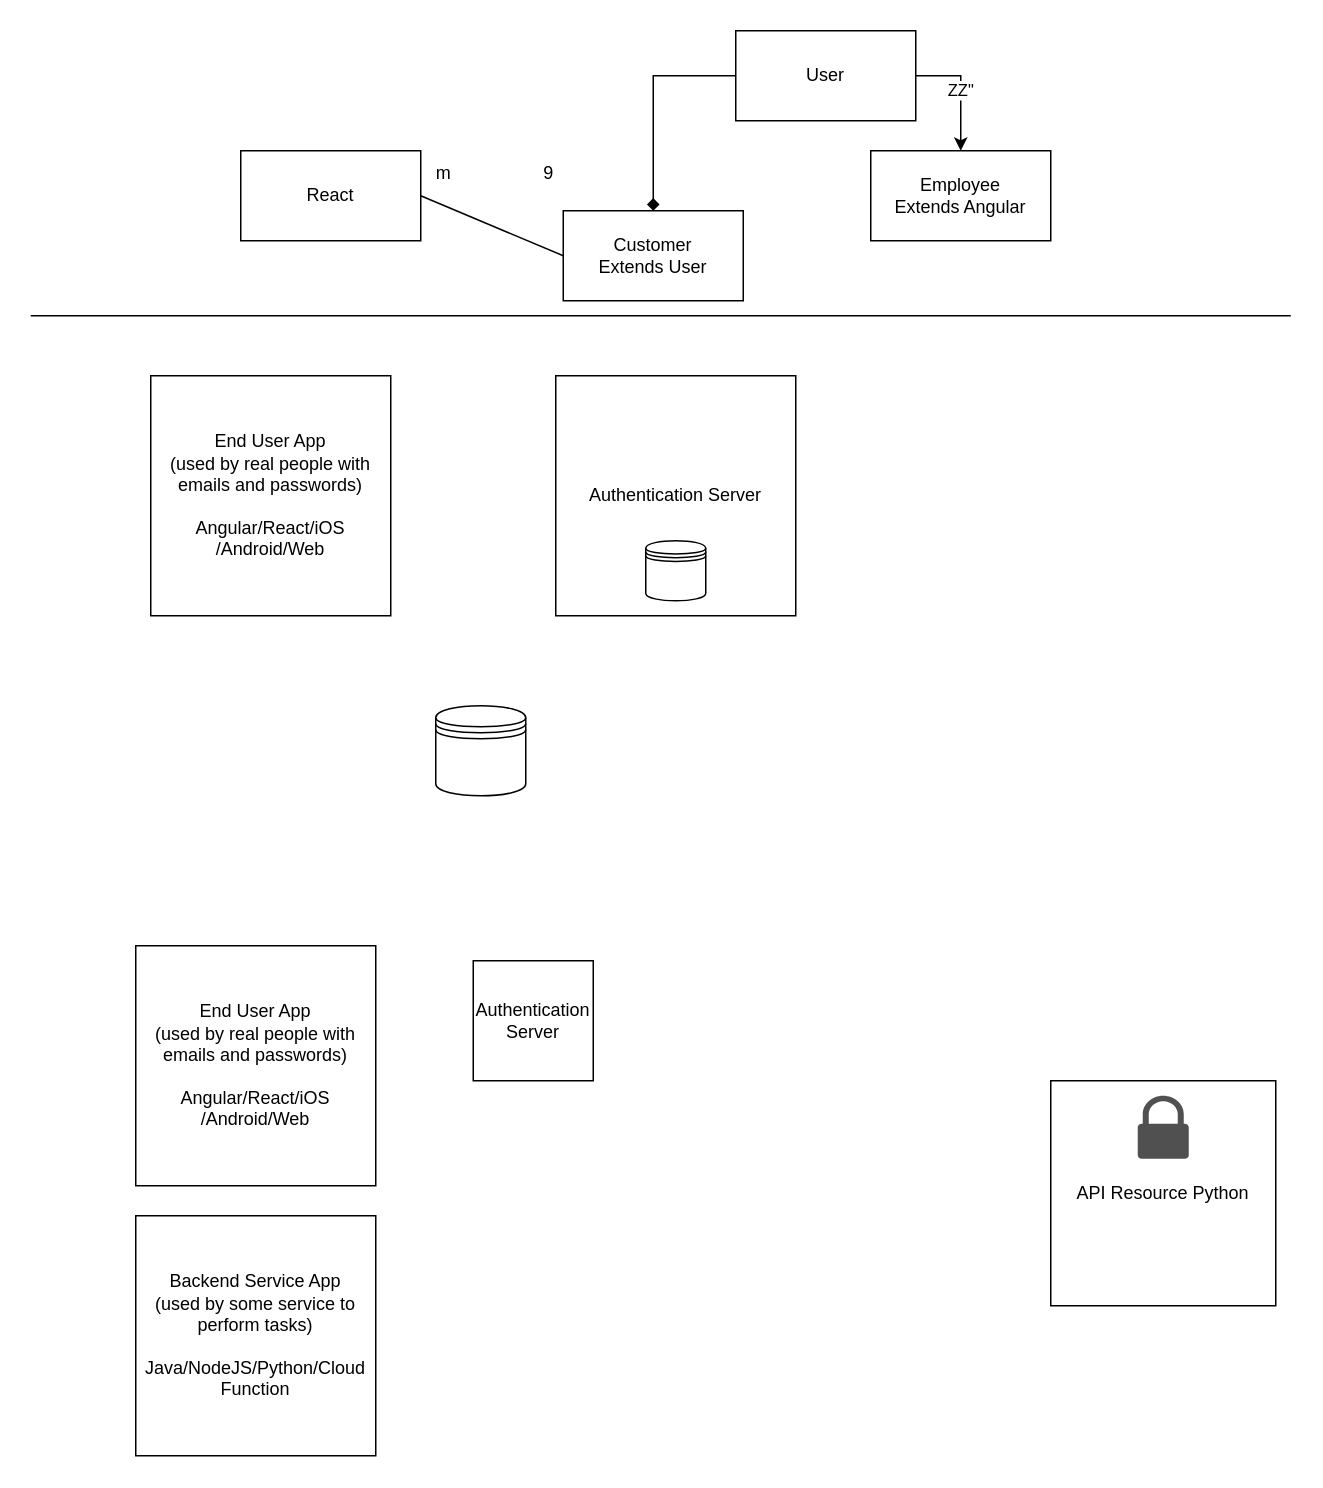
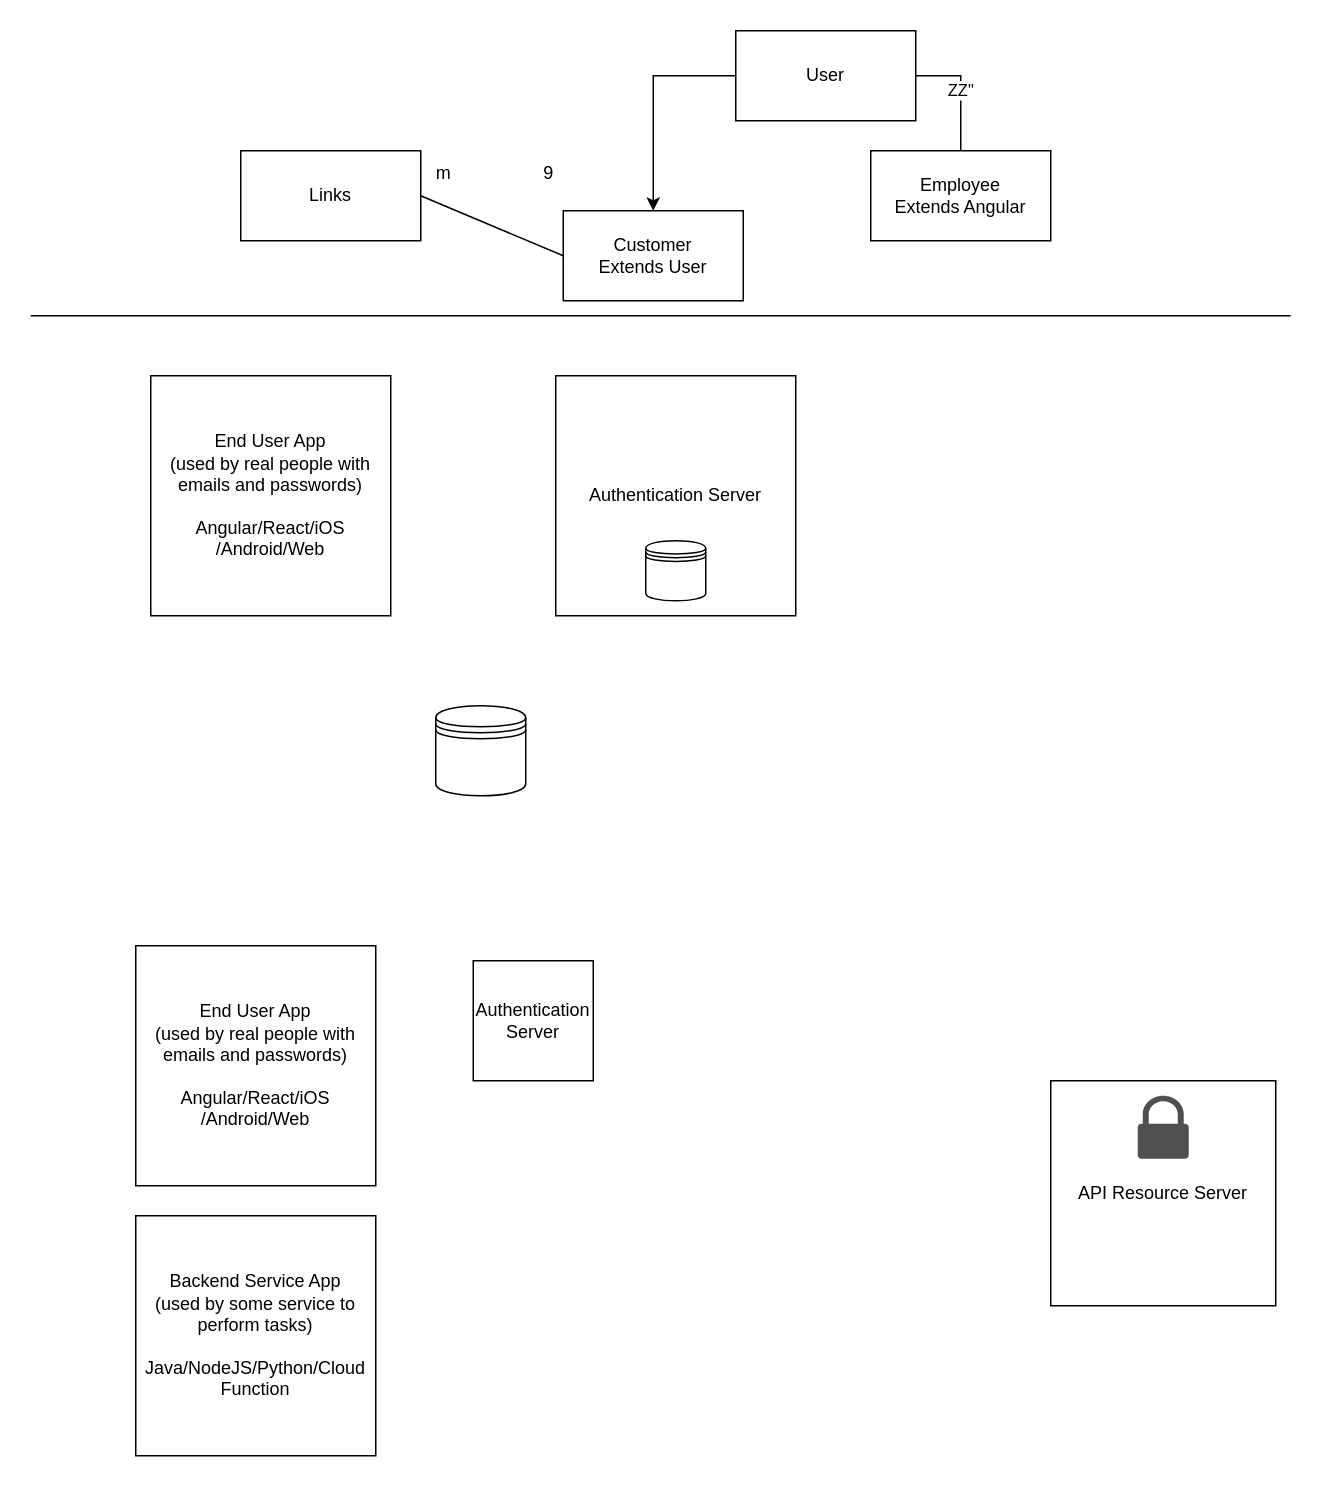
edge "User" -> "EmployeeExtends Angular": arrowhead classic -> none
node "React": label "React" -> "Links"
edge "User" -> "Customer Extends User": arrowhead diamond -> classic
node "API Resource Python": label "API Resource Python" -> "API Resource Server"
